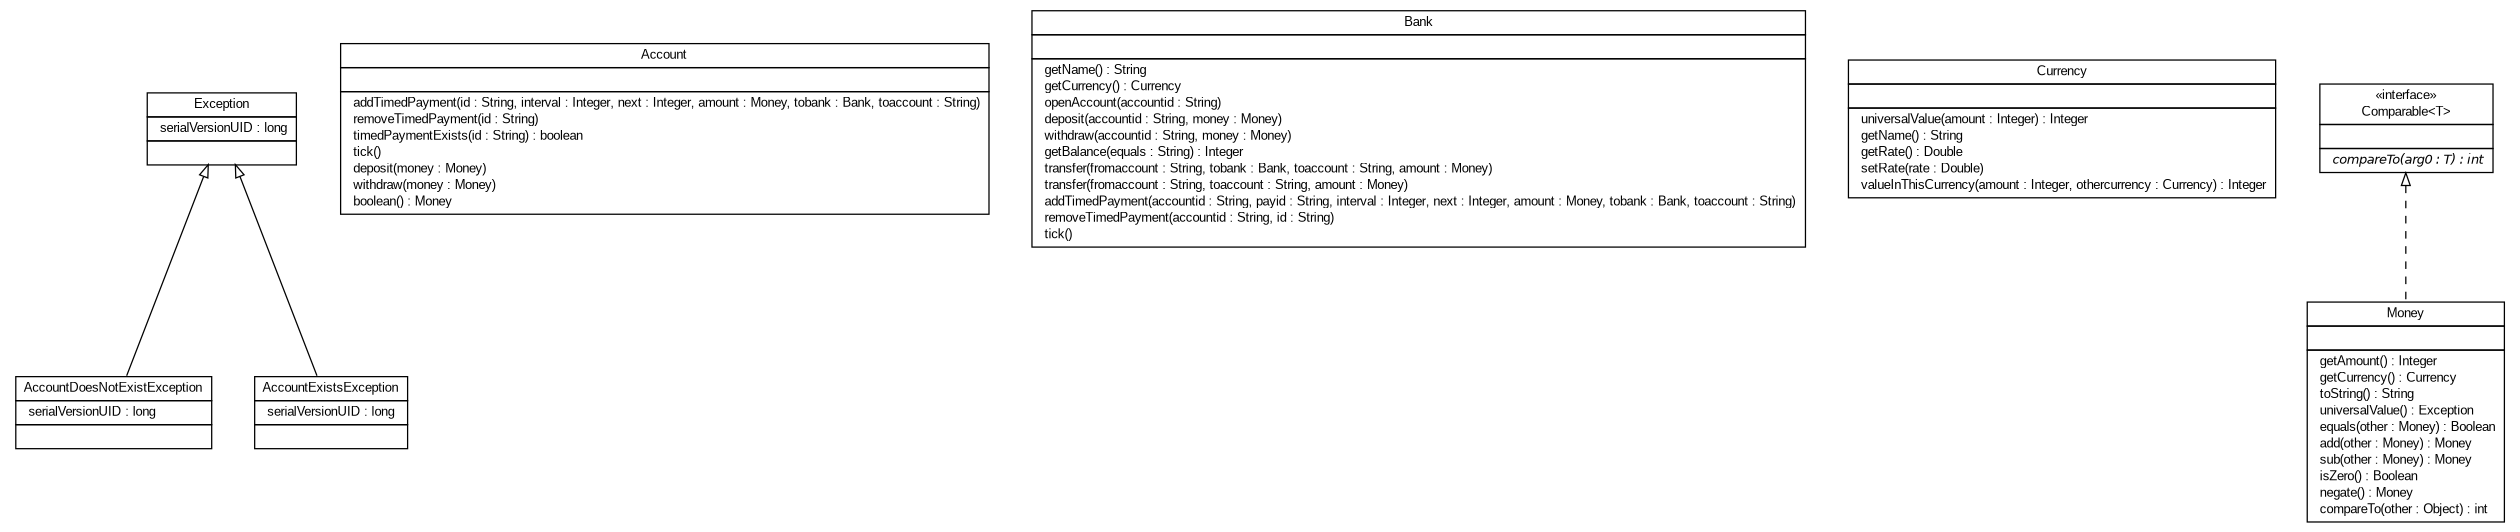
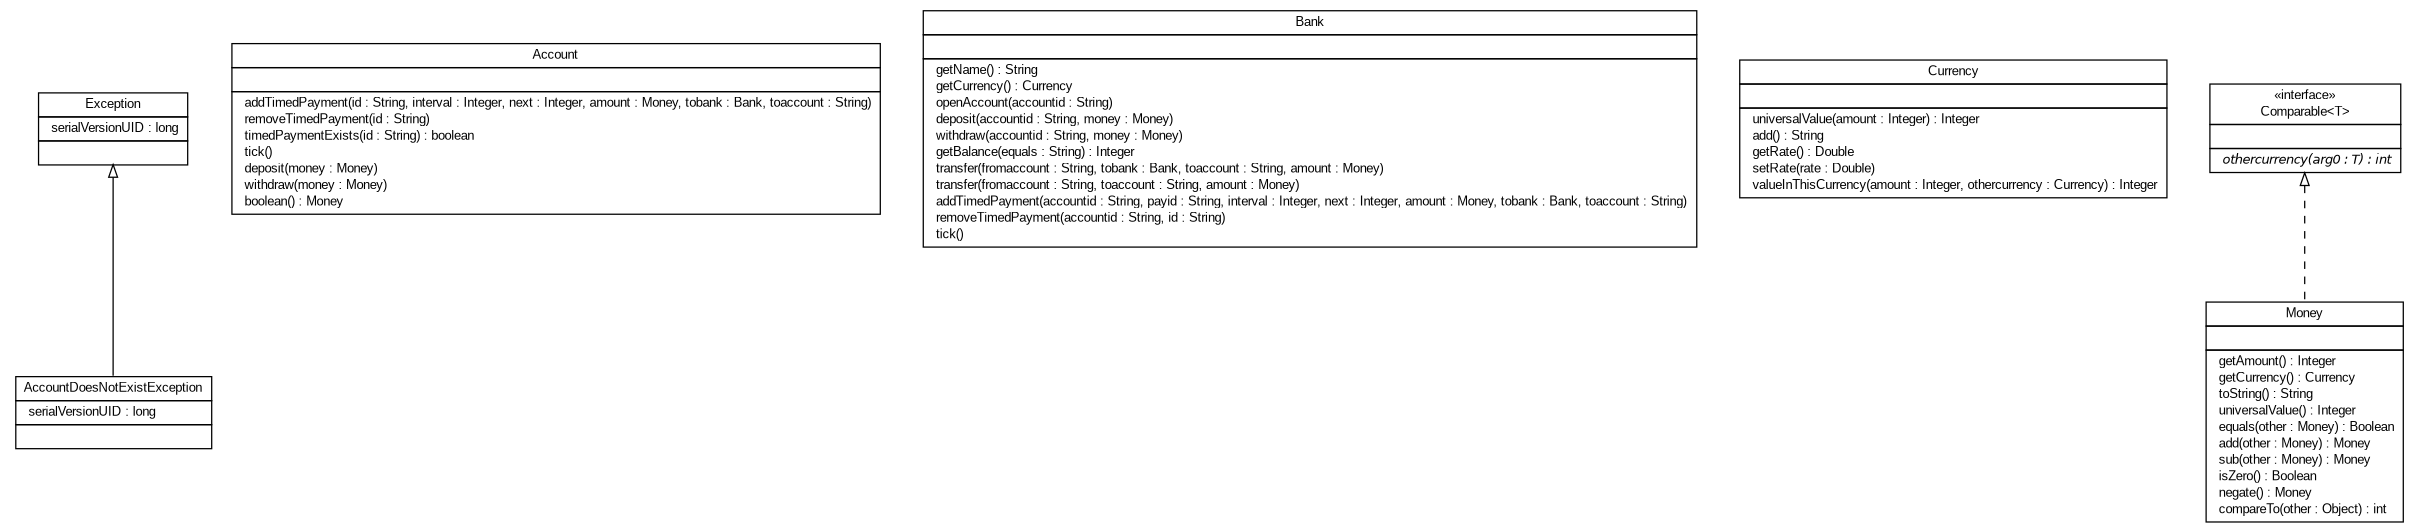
node "Currency": text "getName() : String" -> "add() : String"
node "Comparable<T>": text "compareTo(arg0 : T) : int" -> "othercurrency(arg0 : T) : int"
node "Money": text "universalValue() : Exception" -> "universalValue() : Integer"
node "AccountExistsException": removed
